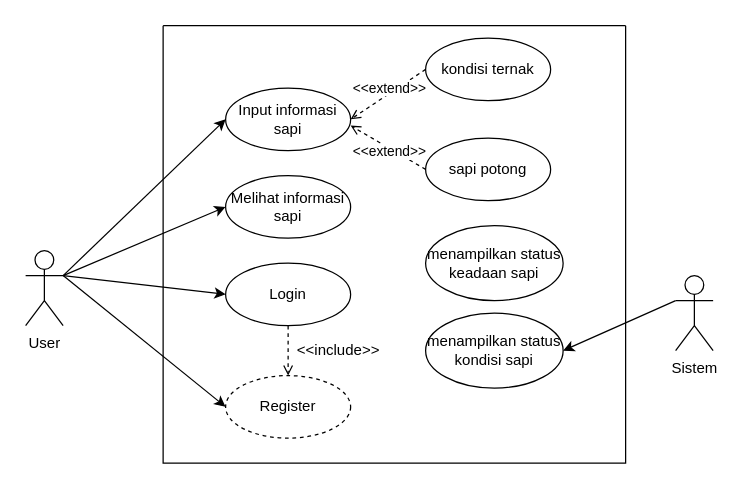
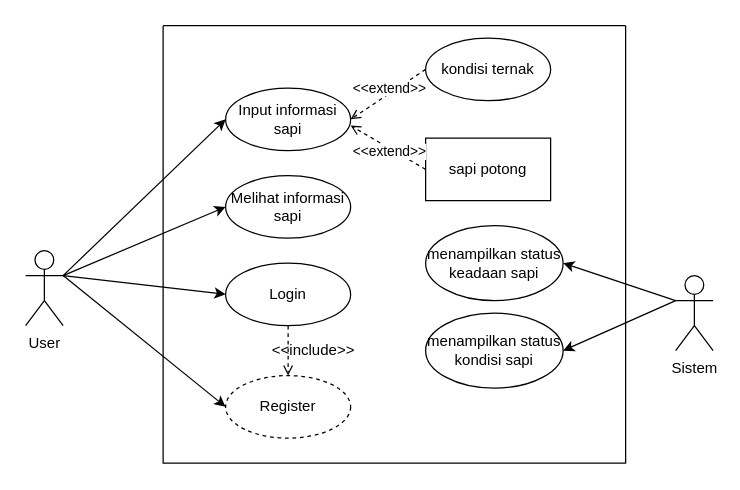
node "sapi potong": shape ellipse -> rectangle
edge "Sistem" -> "menampilkan status keadaan sapi": added
node "<<include>>": moved (338, 351) -> (313, 351)
